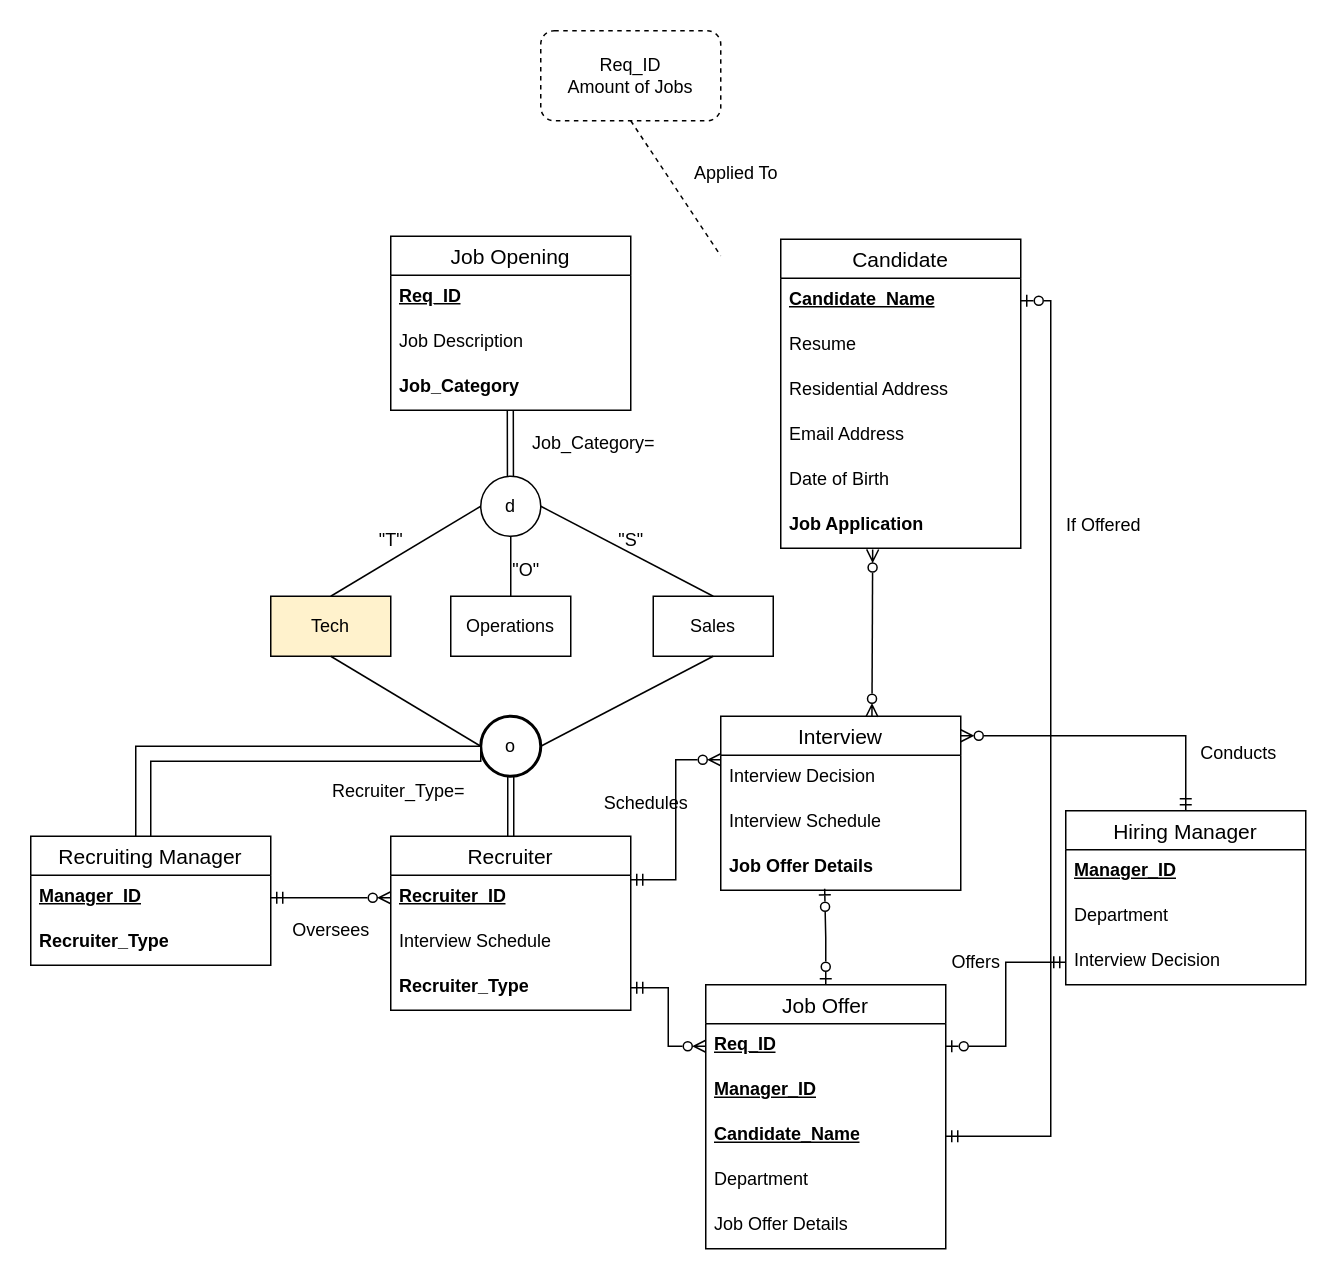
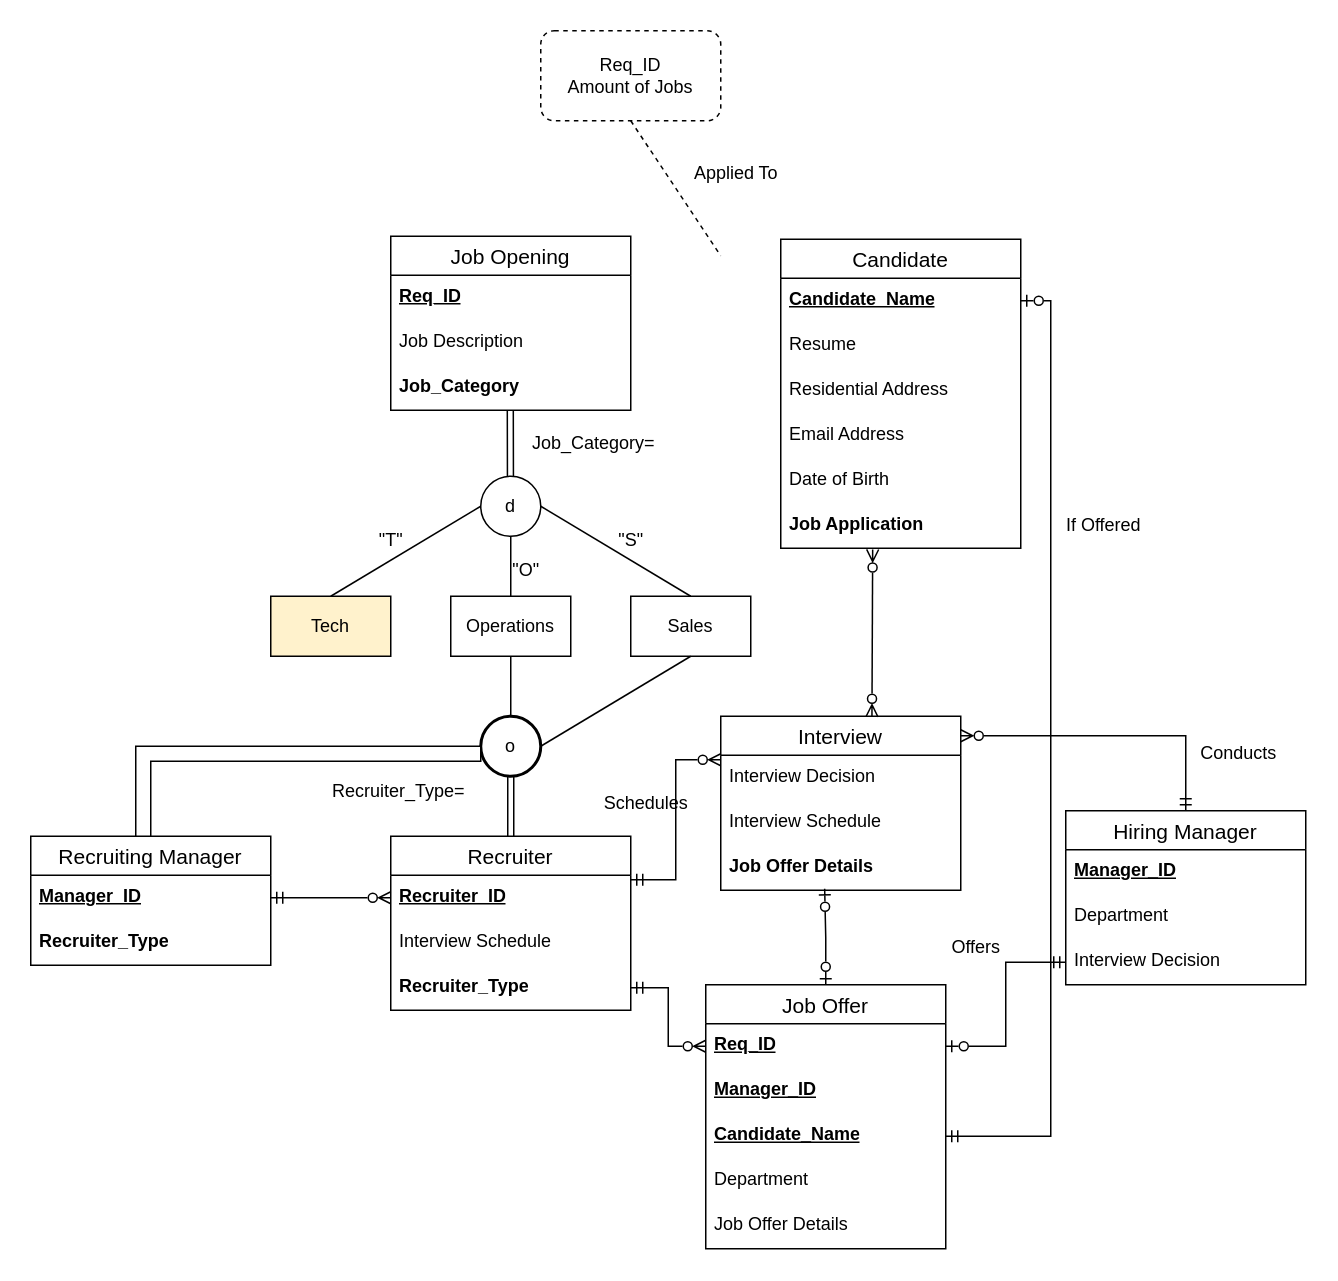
node "Sales": moved (713, 626) -> (691, 626)
edge "Operations" -- "o": added
edge "Tech" -- "o": removed
node "Oversees": removed
node "Offers": moved (976, 962) -> (976, 947)
